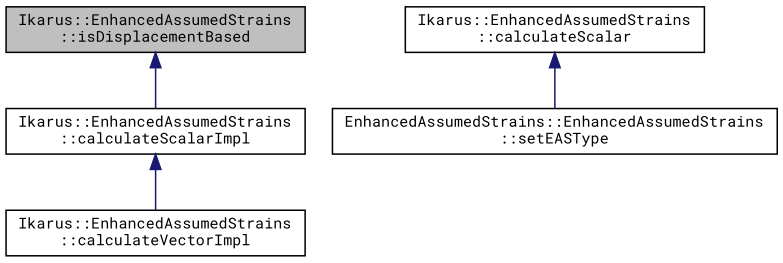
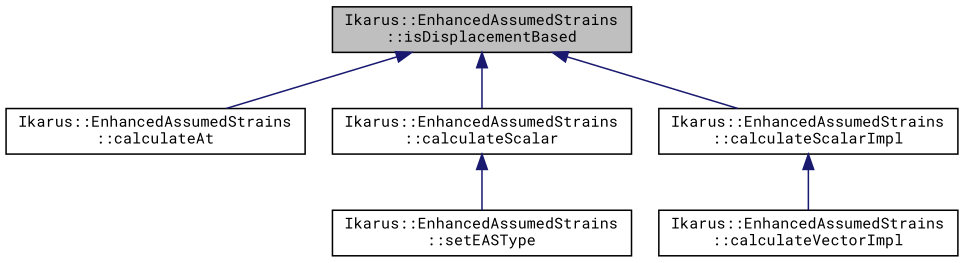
edge "Ikarus::EnhancedAssumedStrains ::calculateScalar" -> "Ikarus::EnhancedAssumedStrains ::isDisplacementBased": added
node "Ikarus::EnhancedAssumedStrains ::calculateAt": added
node "EnhancedAssumedStrains::EnhancedAssumedStrains ::setEASType": label "EnhancedAssumedStrains::EnhancedAssumedStrains ::setEASType" -> "Ikarus::EnhancedAssumedStrains ::setEASType"
